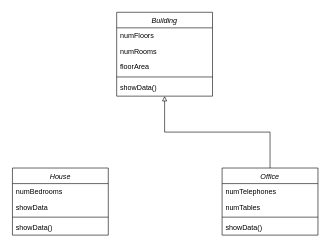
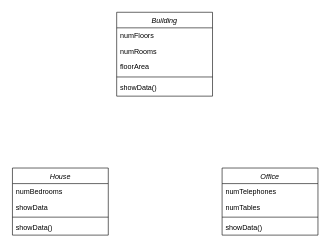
edge "Office" -> "Building": removed
